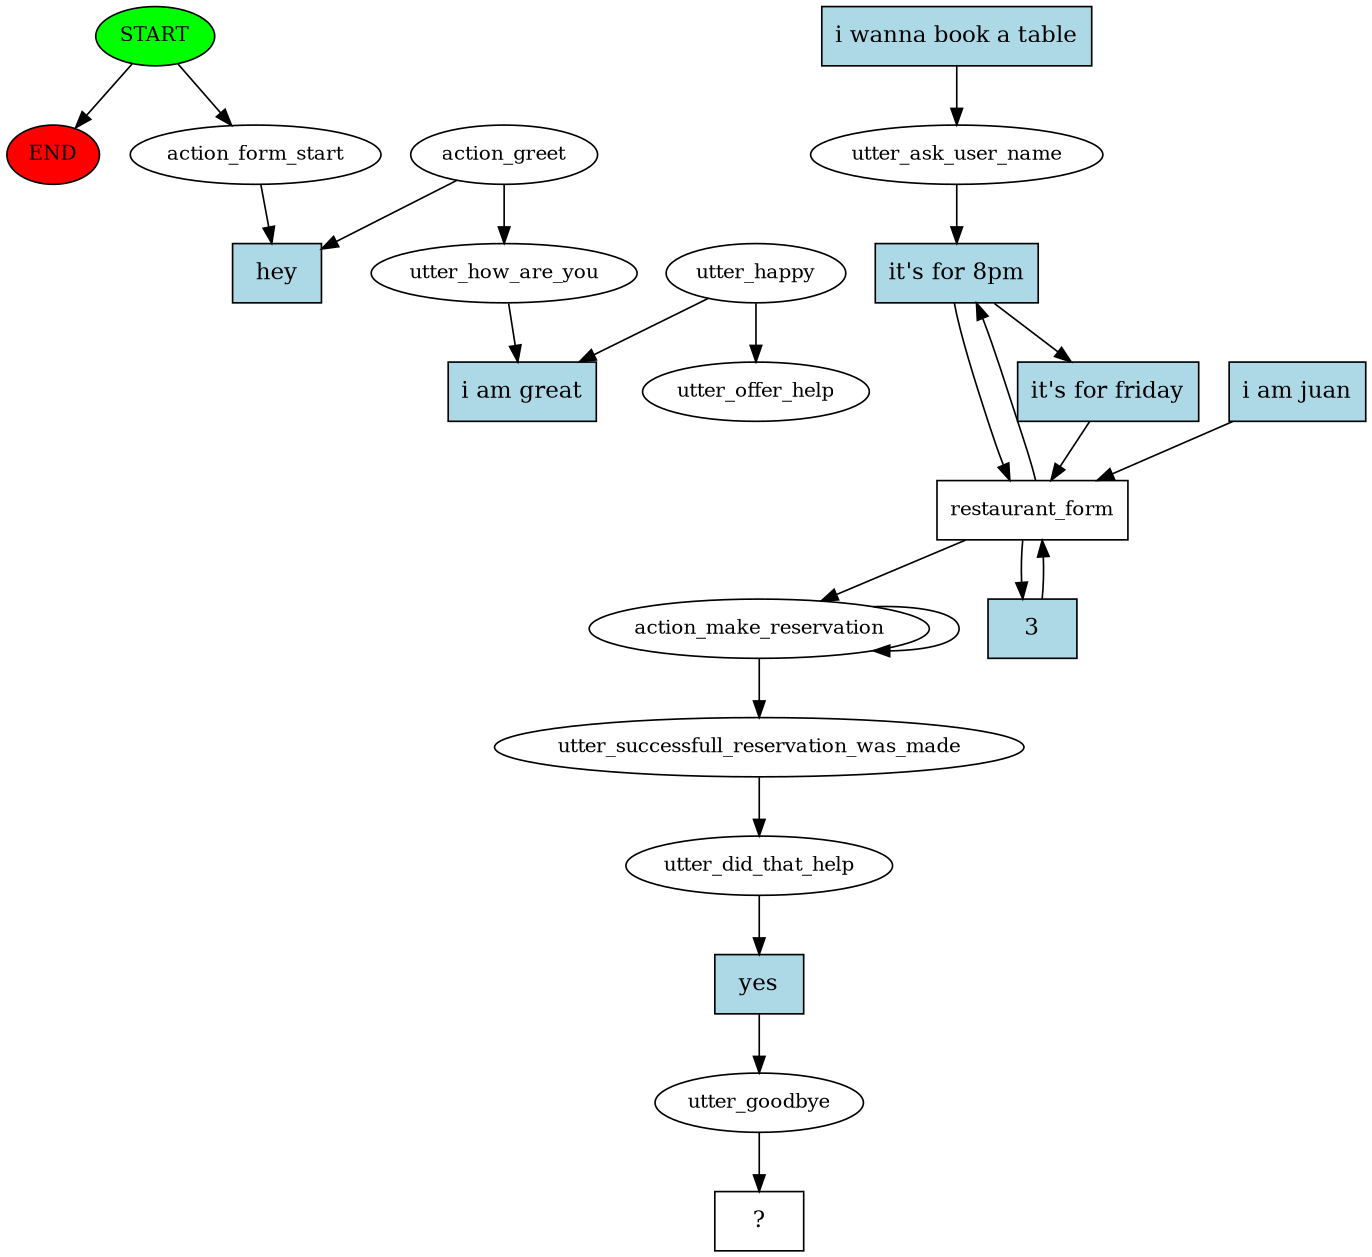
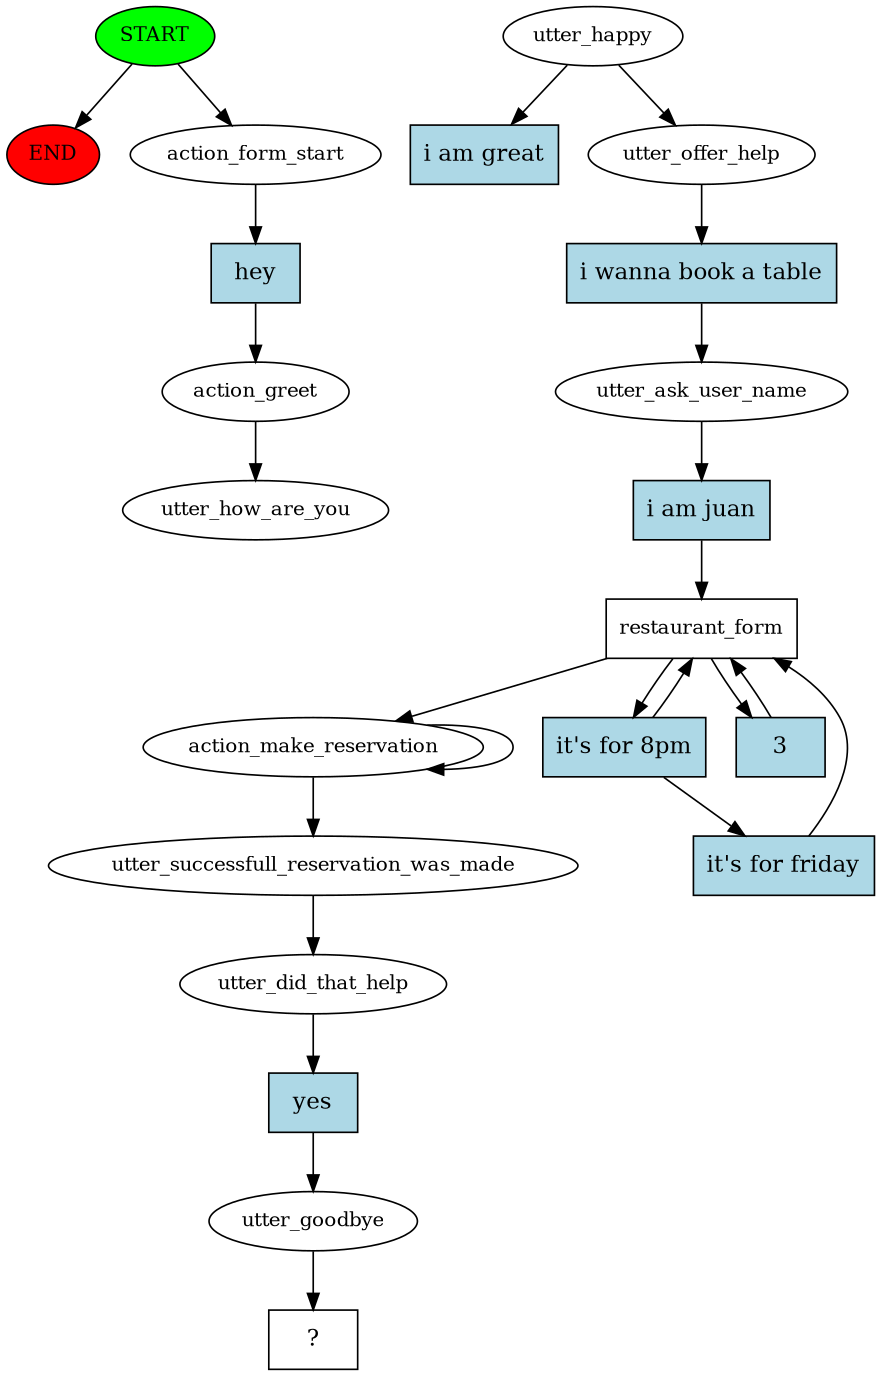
edge "utter_offer_help" -> "i wanna book a table": added
edge "utter_ask_user_name" -> "it's for 8pm": now "utter_ask_user_name" -> "i am juan"
edge "action_greet" -> "hey": reversed
edge "utter_how_are_you" -> "i am great": removed
